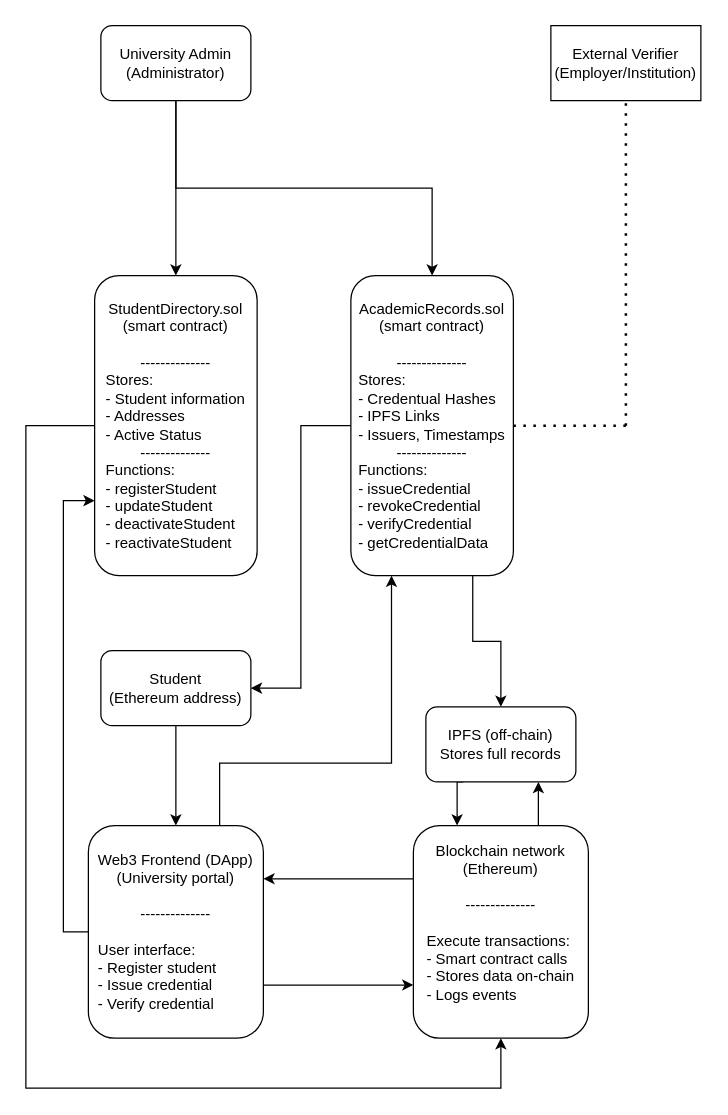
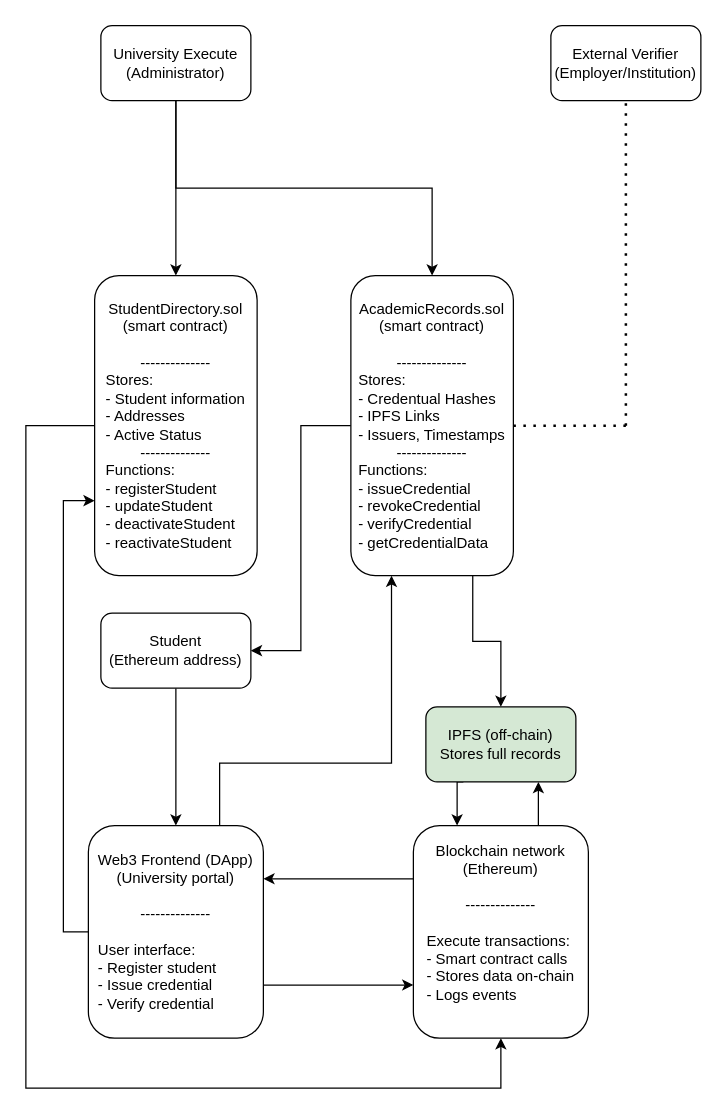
node "University Admin (Administrator)": label "University Admin (Administrator)" -> "University Execute (Administrator)"
node "External Verifier (Employer/Institution)": shape rectangle -> rounded rectangle
node "Student (Ethereum address)": moved (176, 688) -> (176, 651)
node "IPFS (off-chain) Stores full records": fillcolor #ffffff -> #d5e8d4
